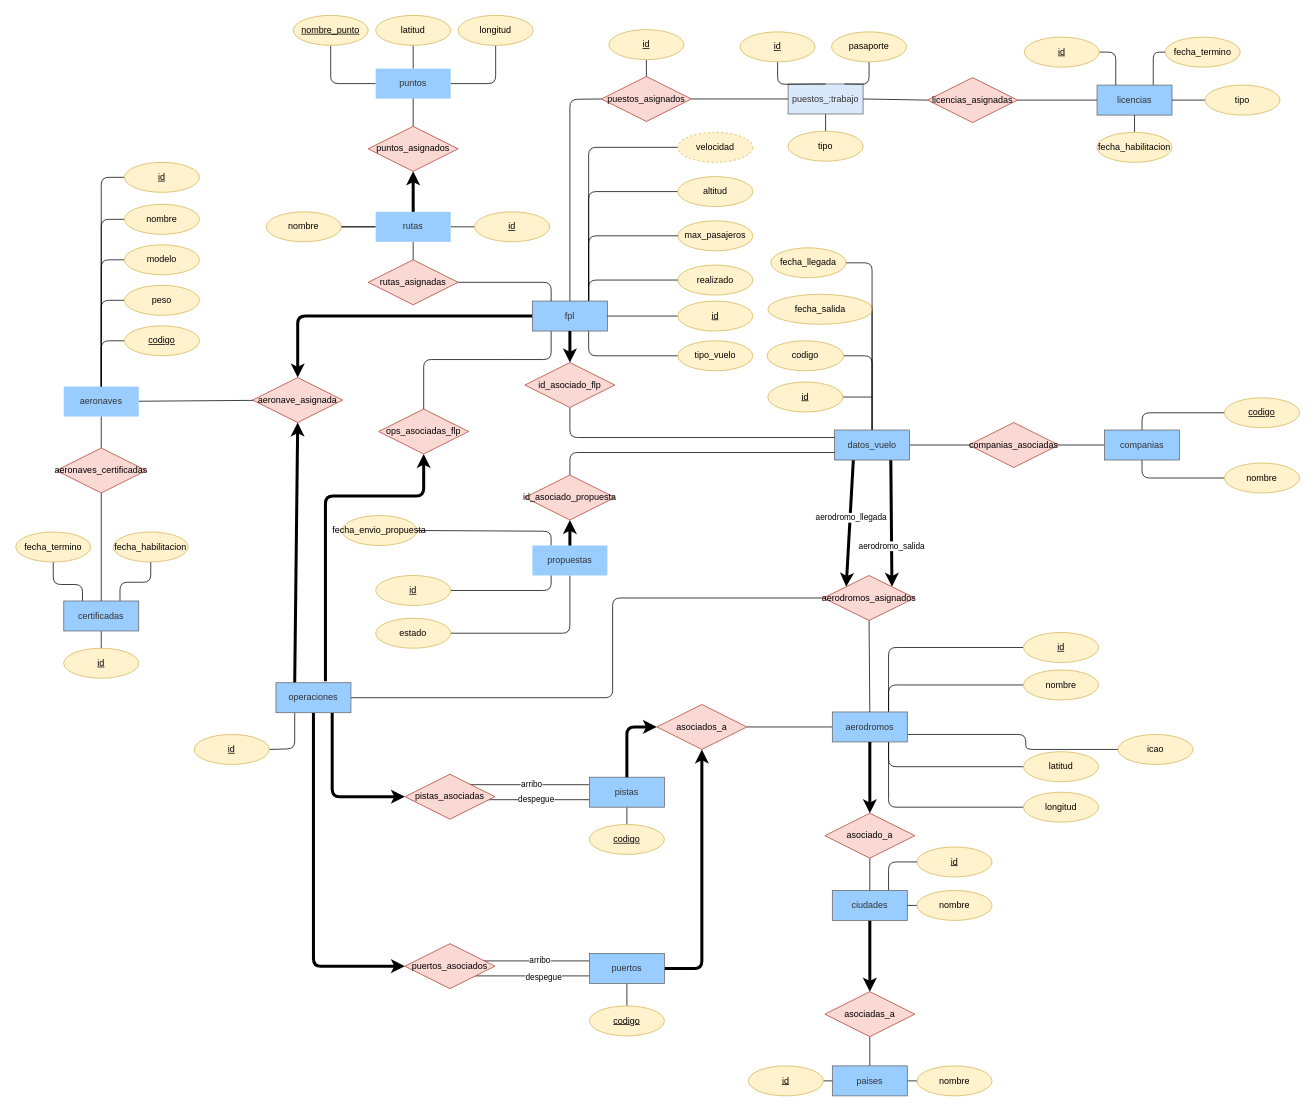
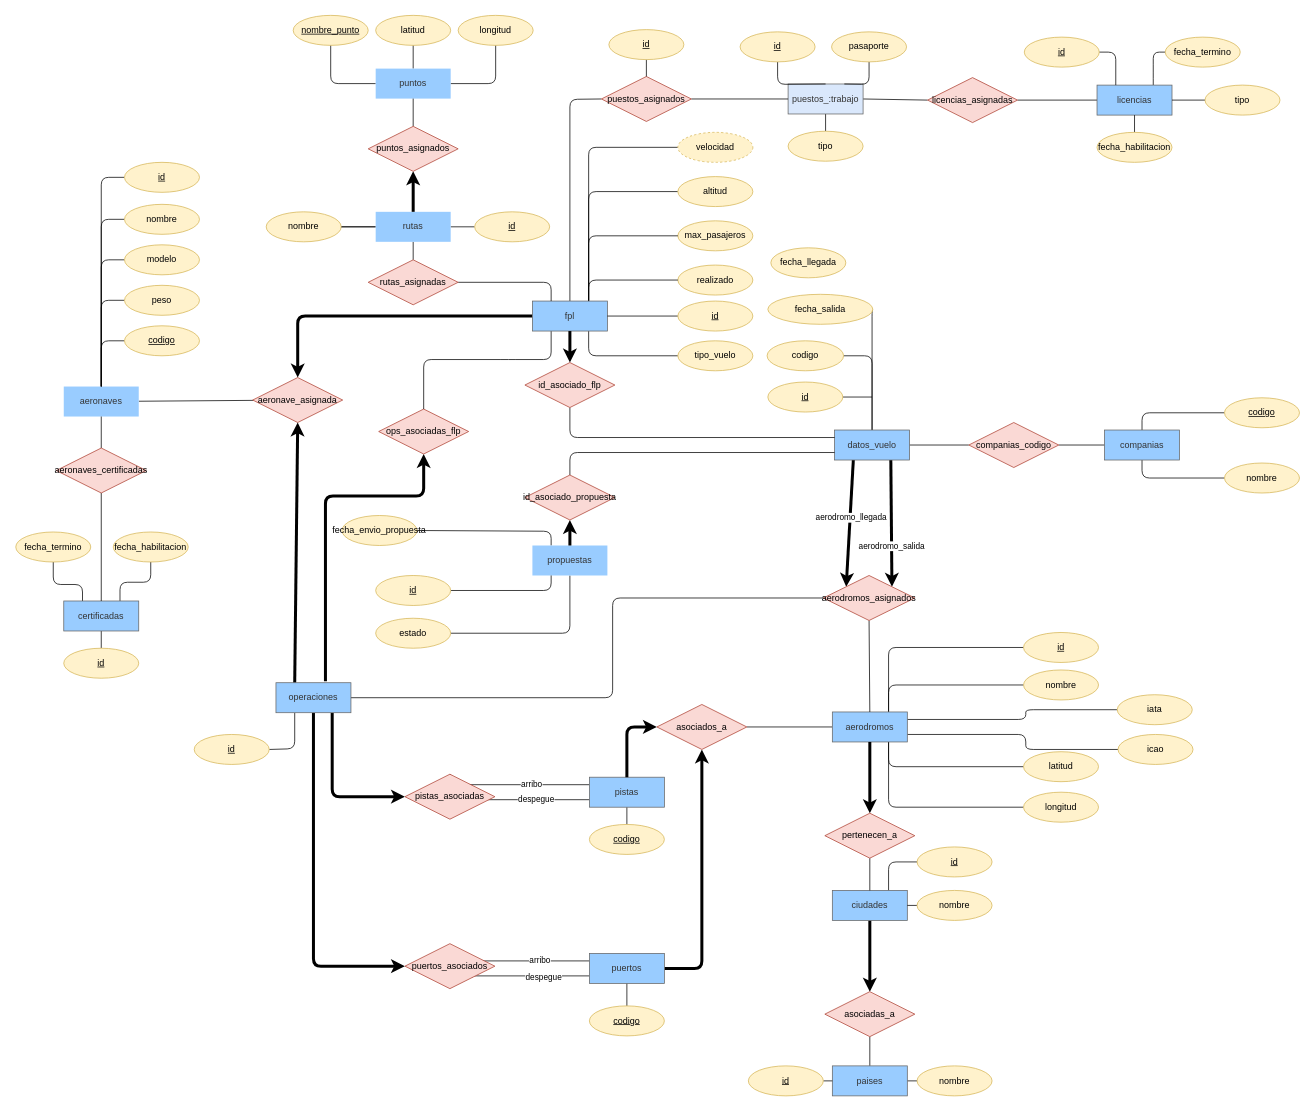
edge "fecha_llegada" -- "datos_vuelo": removed
node "companias_asociadas": label "companias_asociadas" -> "companias_codigo"
node "iata": added
edge "iata" -- "aerodromos": added
node "asociado_a": label "asociado_a" -> "pertenecen_a"
